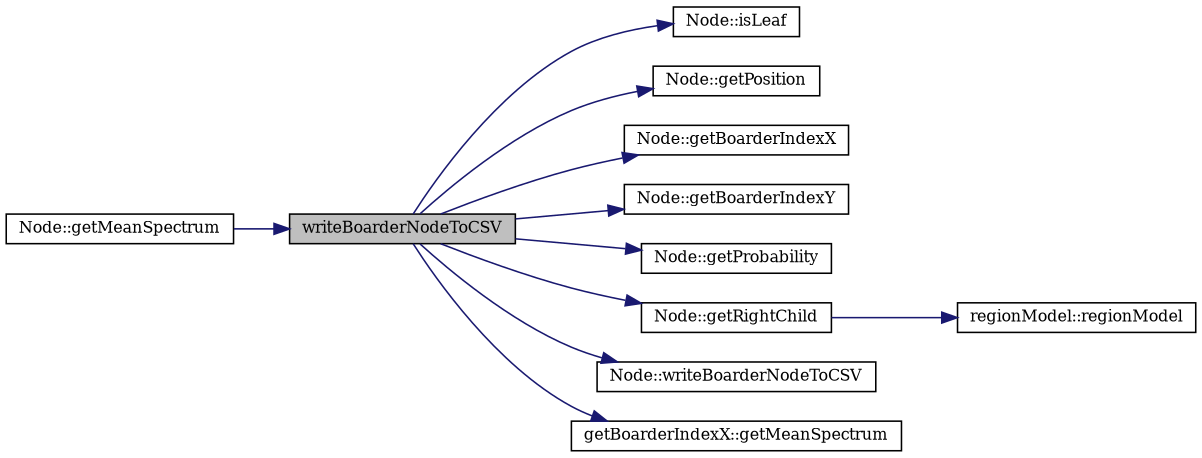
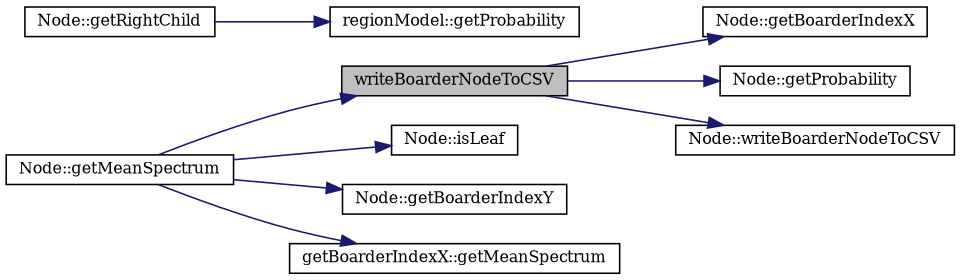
node "Node::getPosition": removed
edge "writeBoarderNodeToCSV" -> "Node::isLeaf": now "Node::getMeanSpectrum" -> "Node::isLeaf"
edge "writeBoarderNodeToCSV" -> "Node::getBoarderIndexY": now "Node::getMeanSpectrum" -> "Node::getBoarderIndexY"
edge "writeBoarderNodeToCSV" -> "Node::getRightChild": removed
node "regionModel::regionModel": label "regionModel::regionModel" -> "regionModel::getProbability"
edge "writeBoarderNodeToCSV" -> "getBoarderIndexX::getMeanSpectrum": now "Node::getMeanSpectrum" -> "getBoarderIndexX::getMeanSpectrum"
